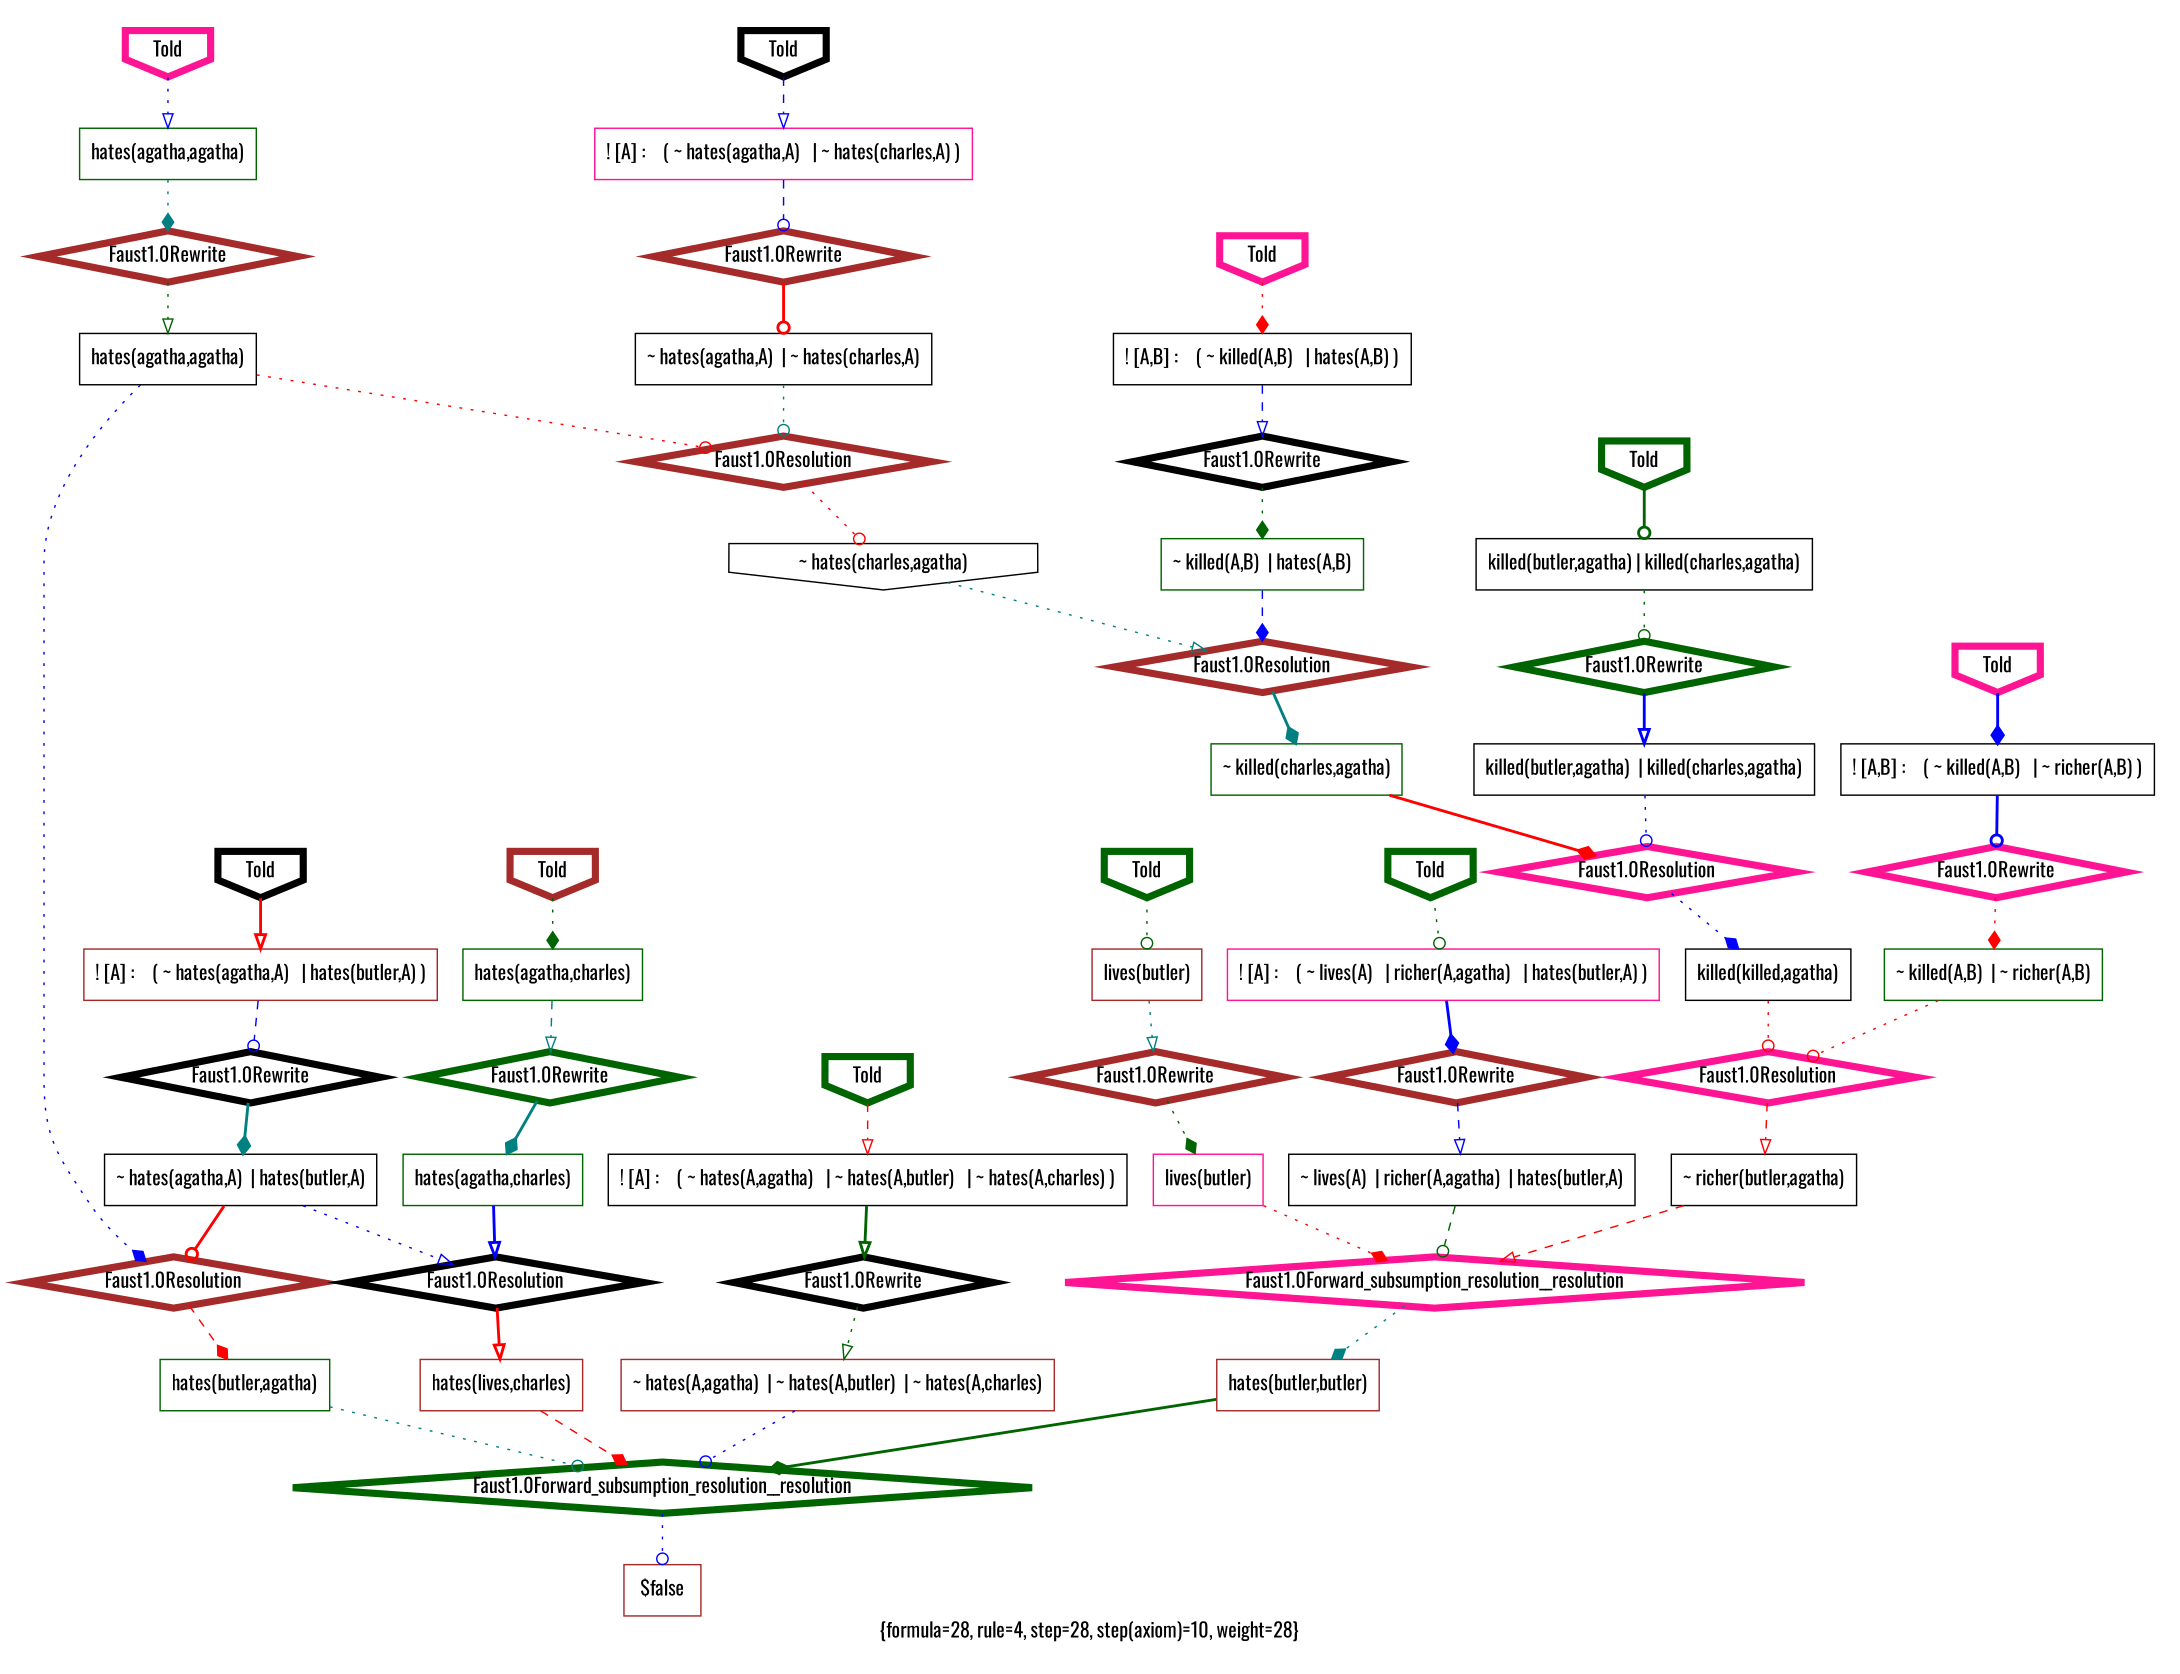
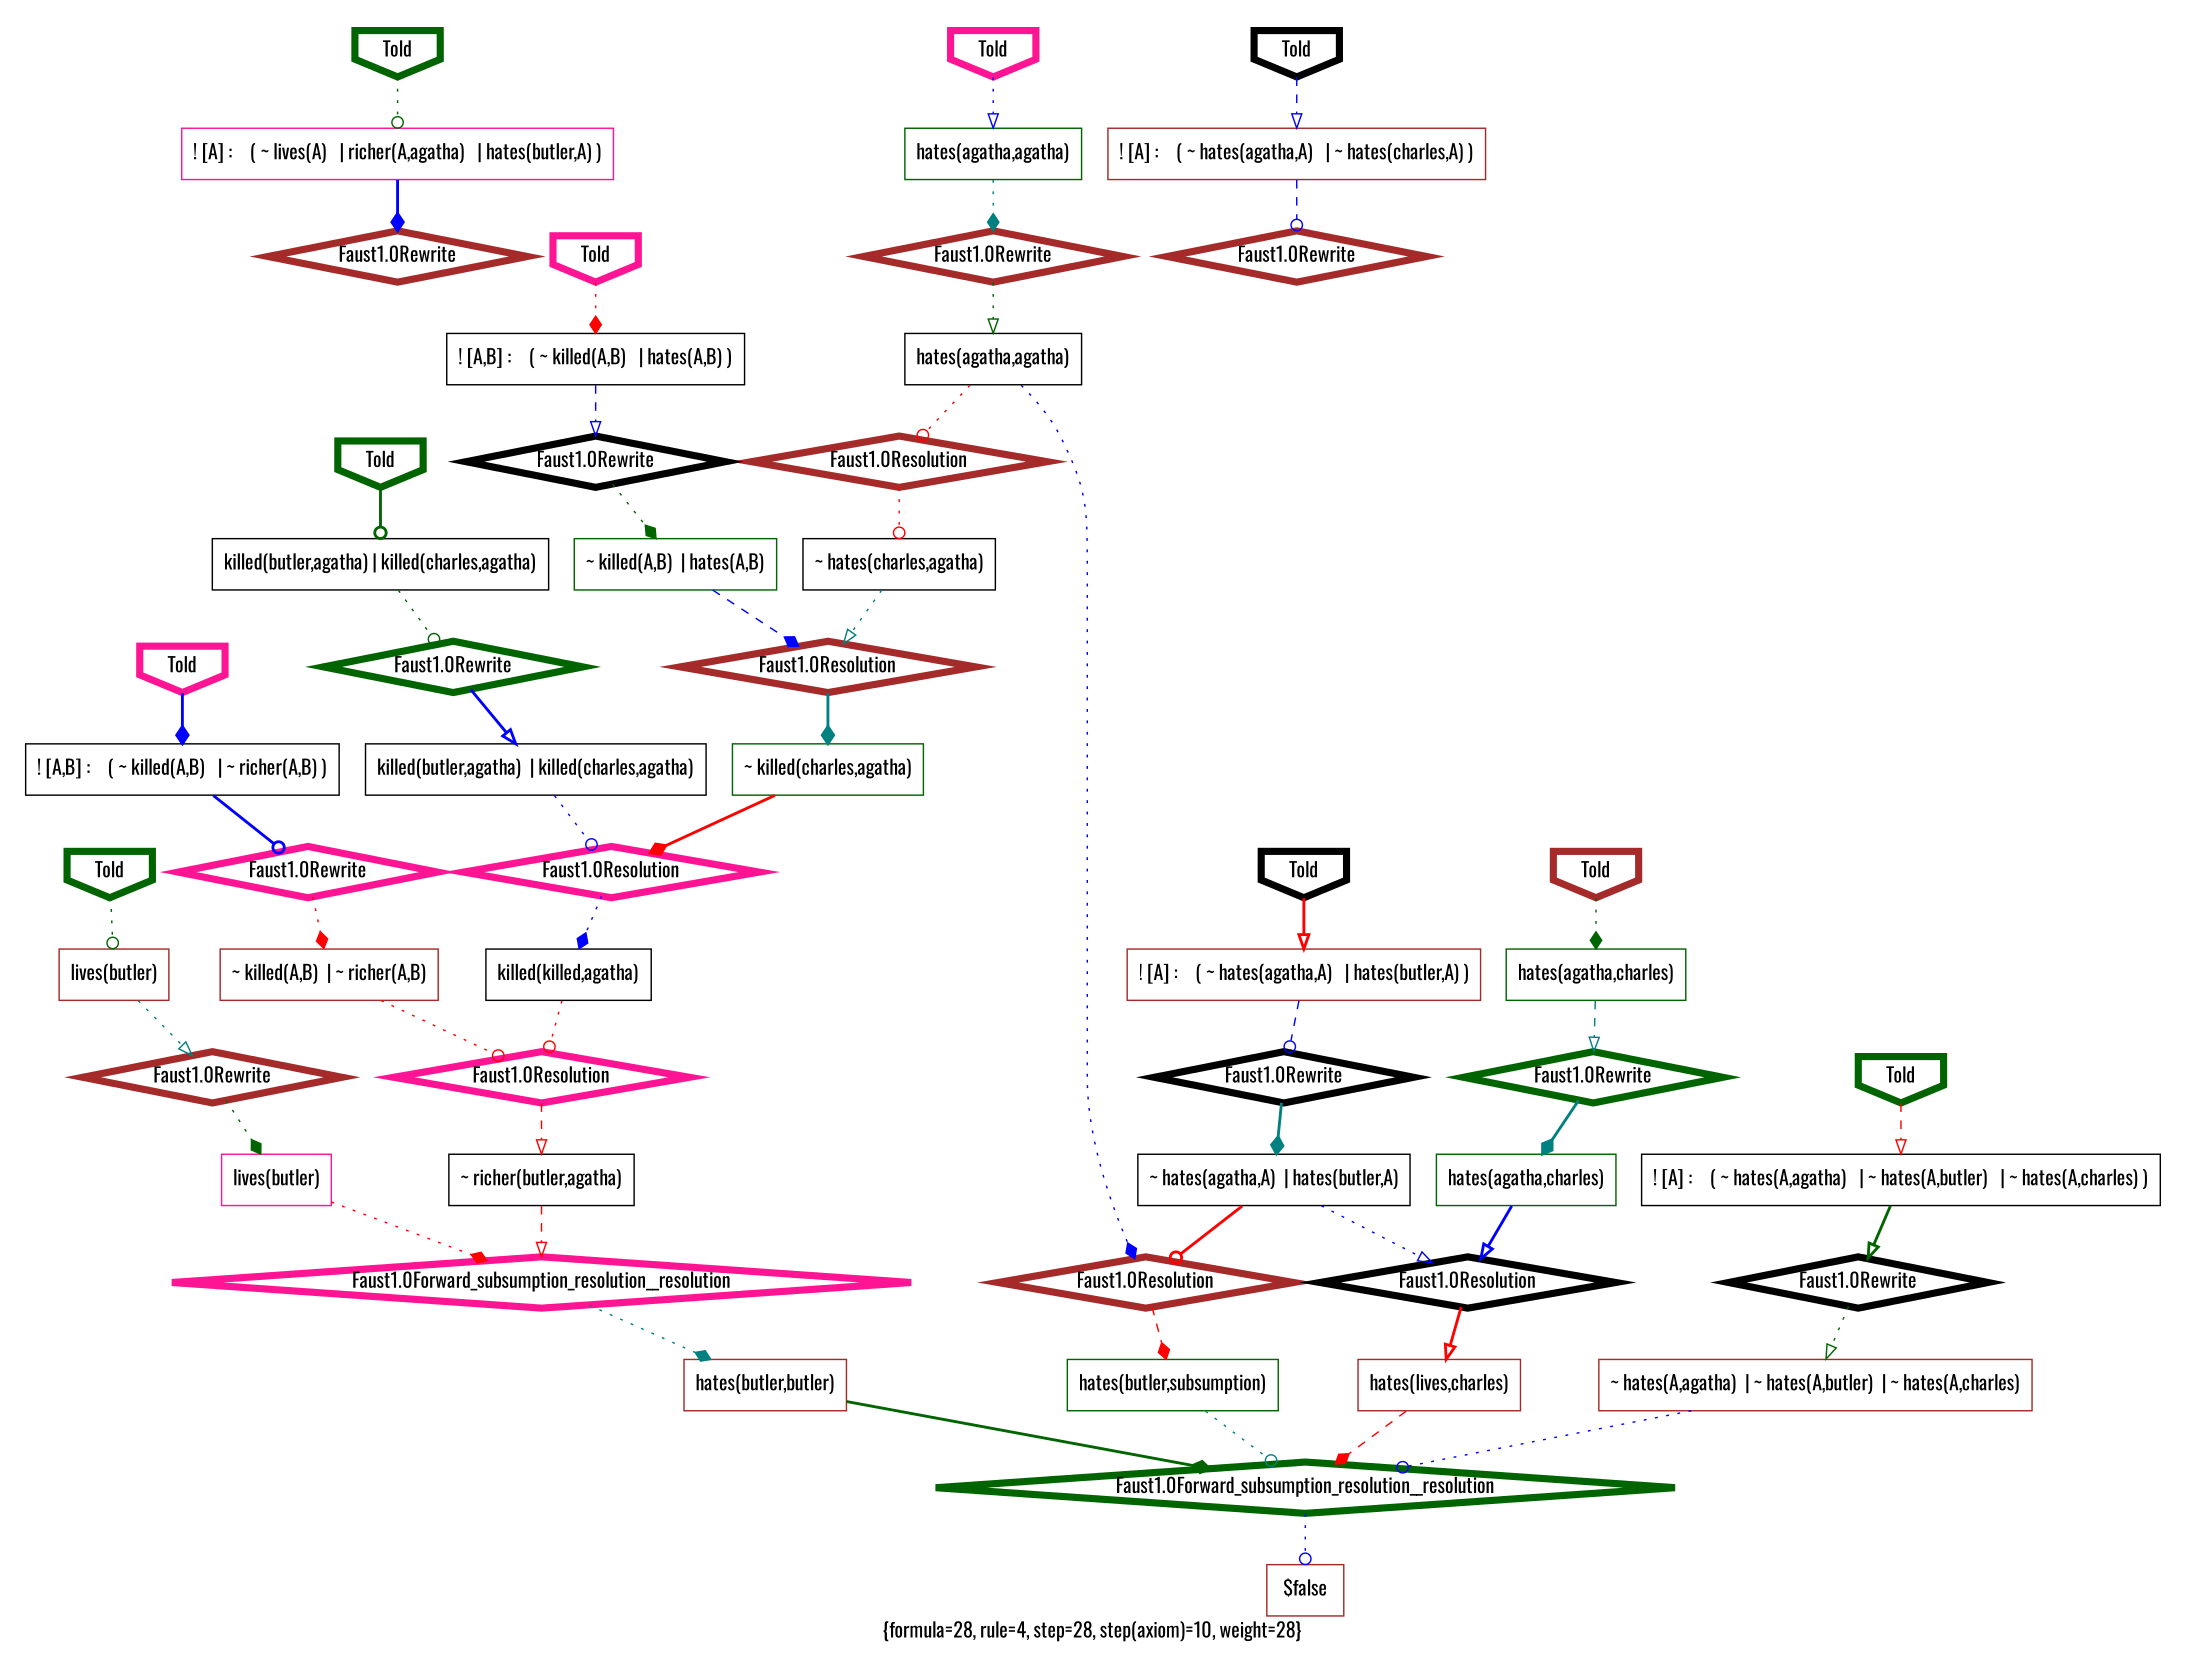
node "! [A] :    ( ~ hates(agatha,A)   | ~ hates(charles,A) )": color deeppink -> brown
node "~ hates(agatha,A)  | ~ hates(charles,A)": removed
node "~ hates(charles,agatha)": shape invhouse -> box
node "~ killed(A,B)  | ~ richer(A,B)": color darkgreen -> brown
node "~ lives(A)  | richer(A,agatha)  | hates(butler,A)": removed
node "hates(butler,agatha)": label "hates(butler,agatha)" -> "hates(butler,subsumption)"
